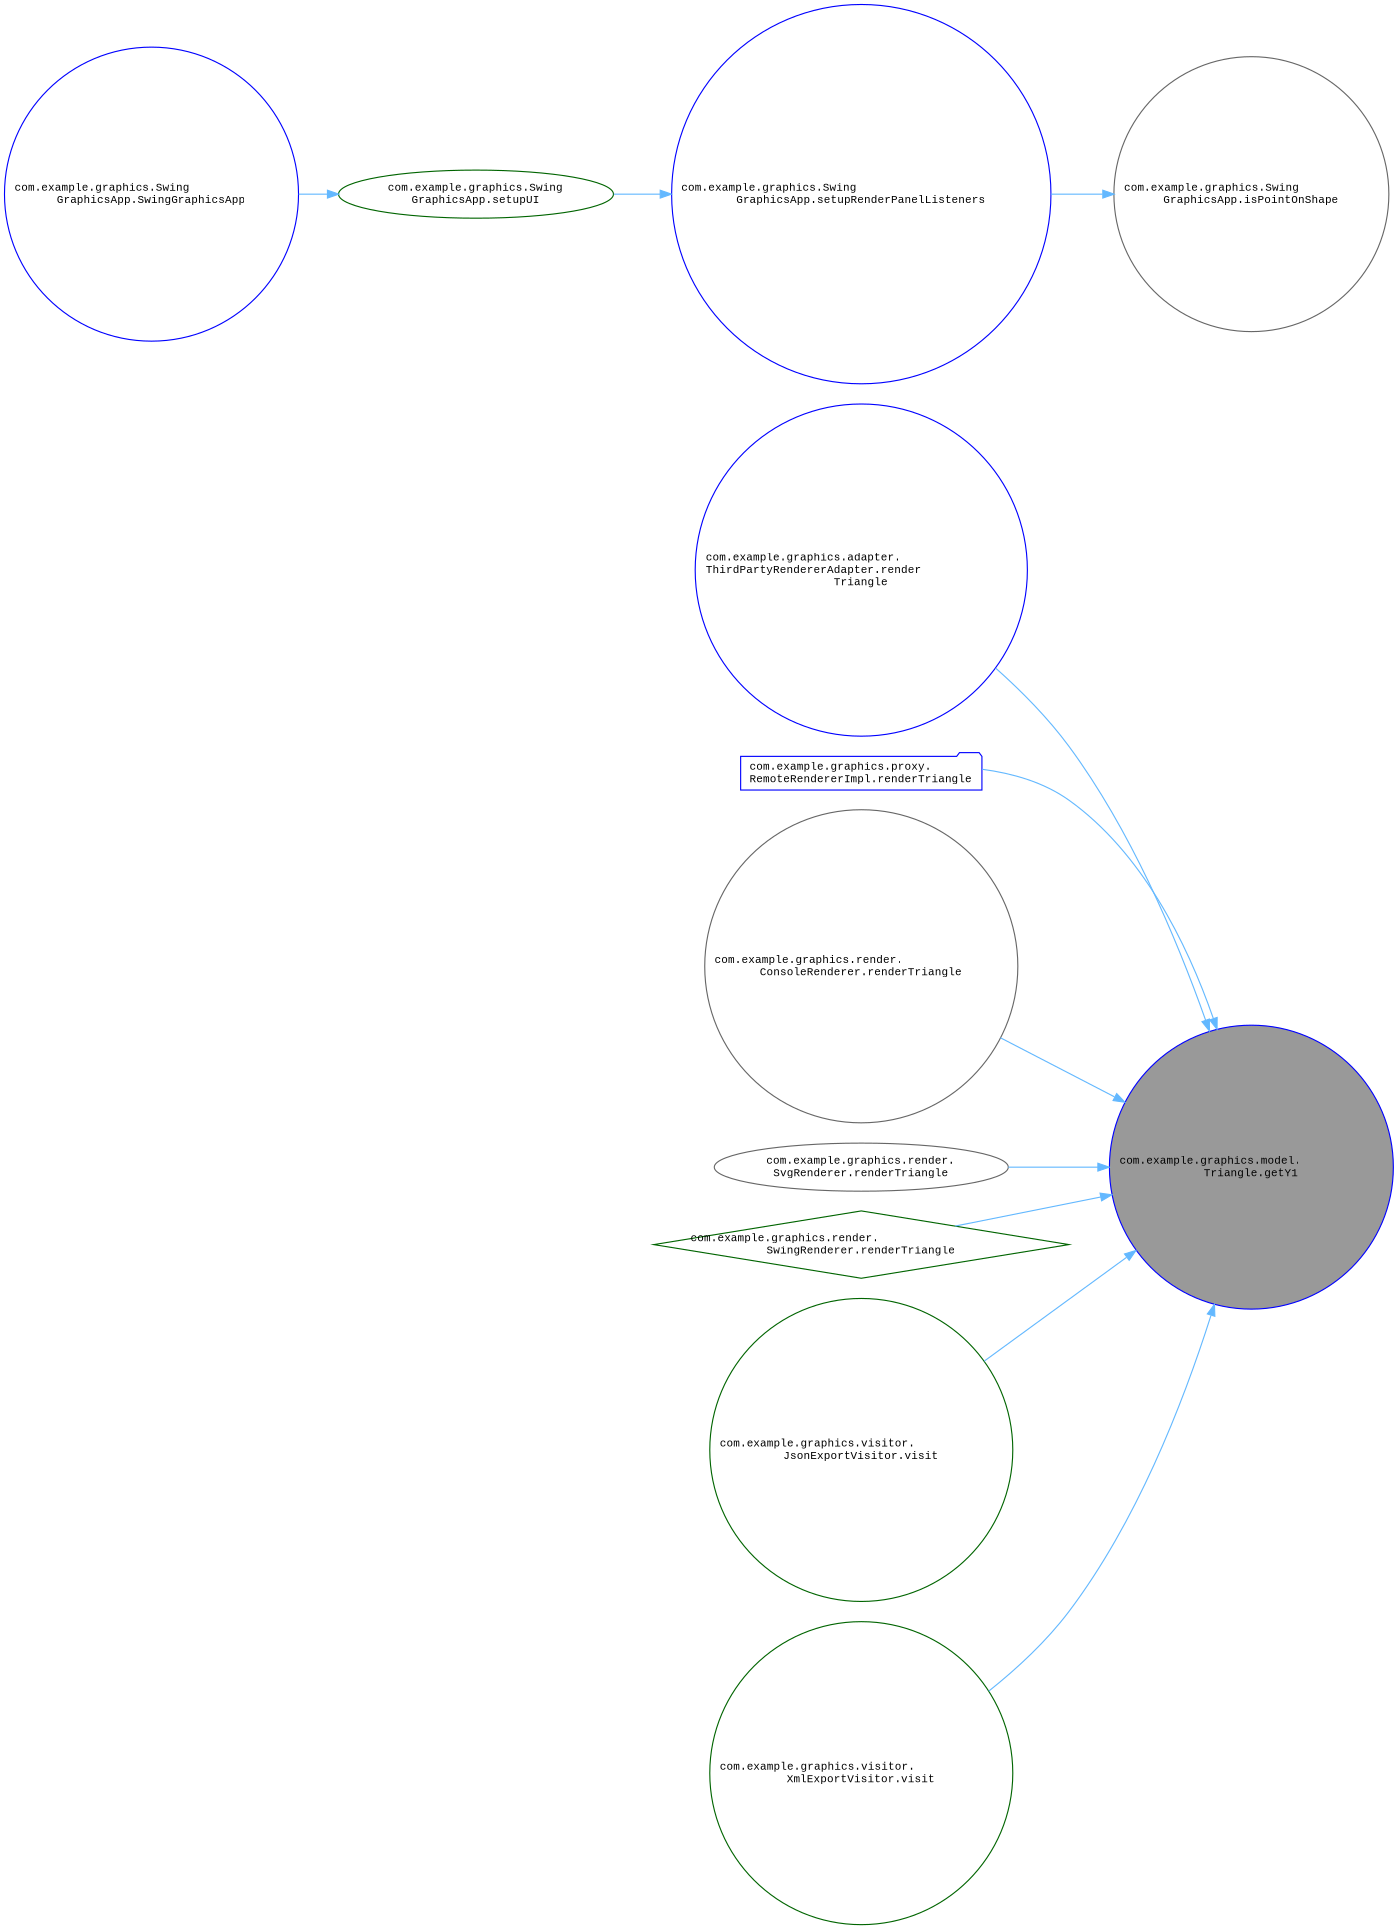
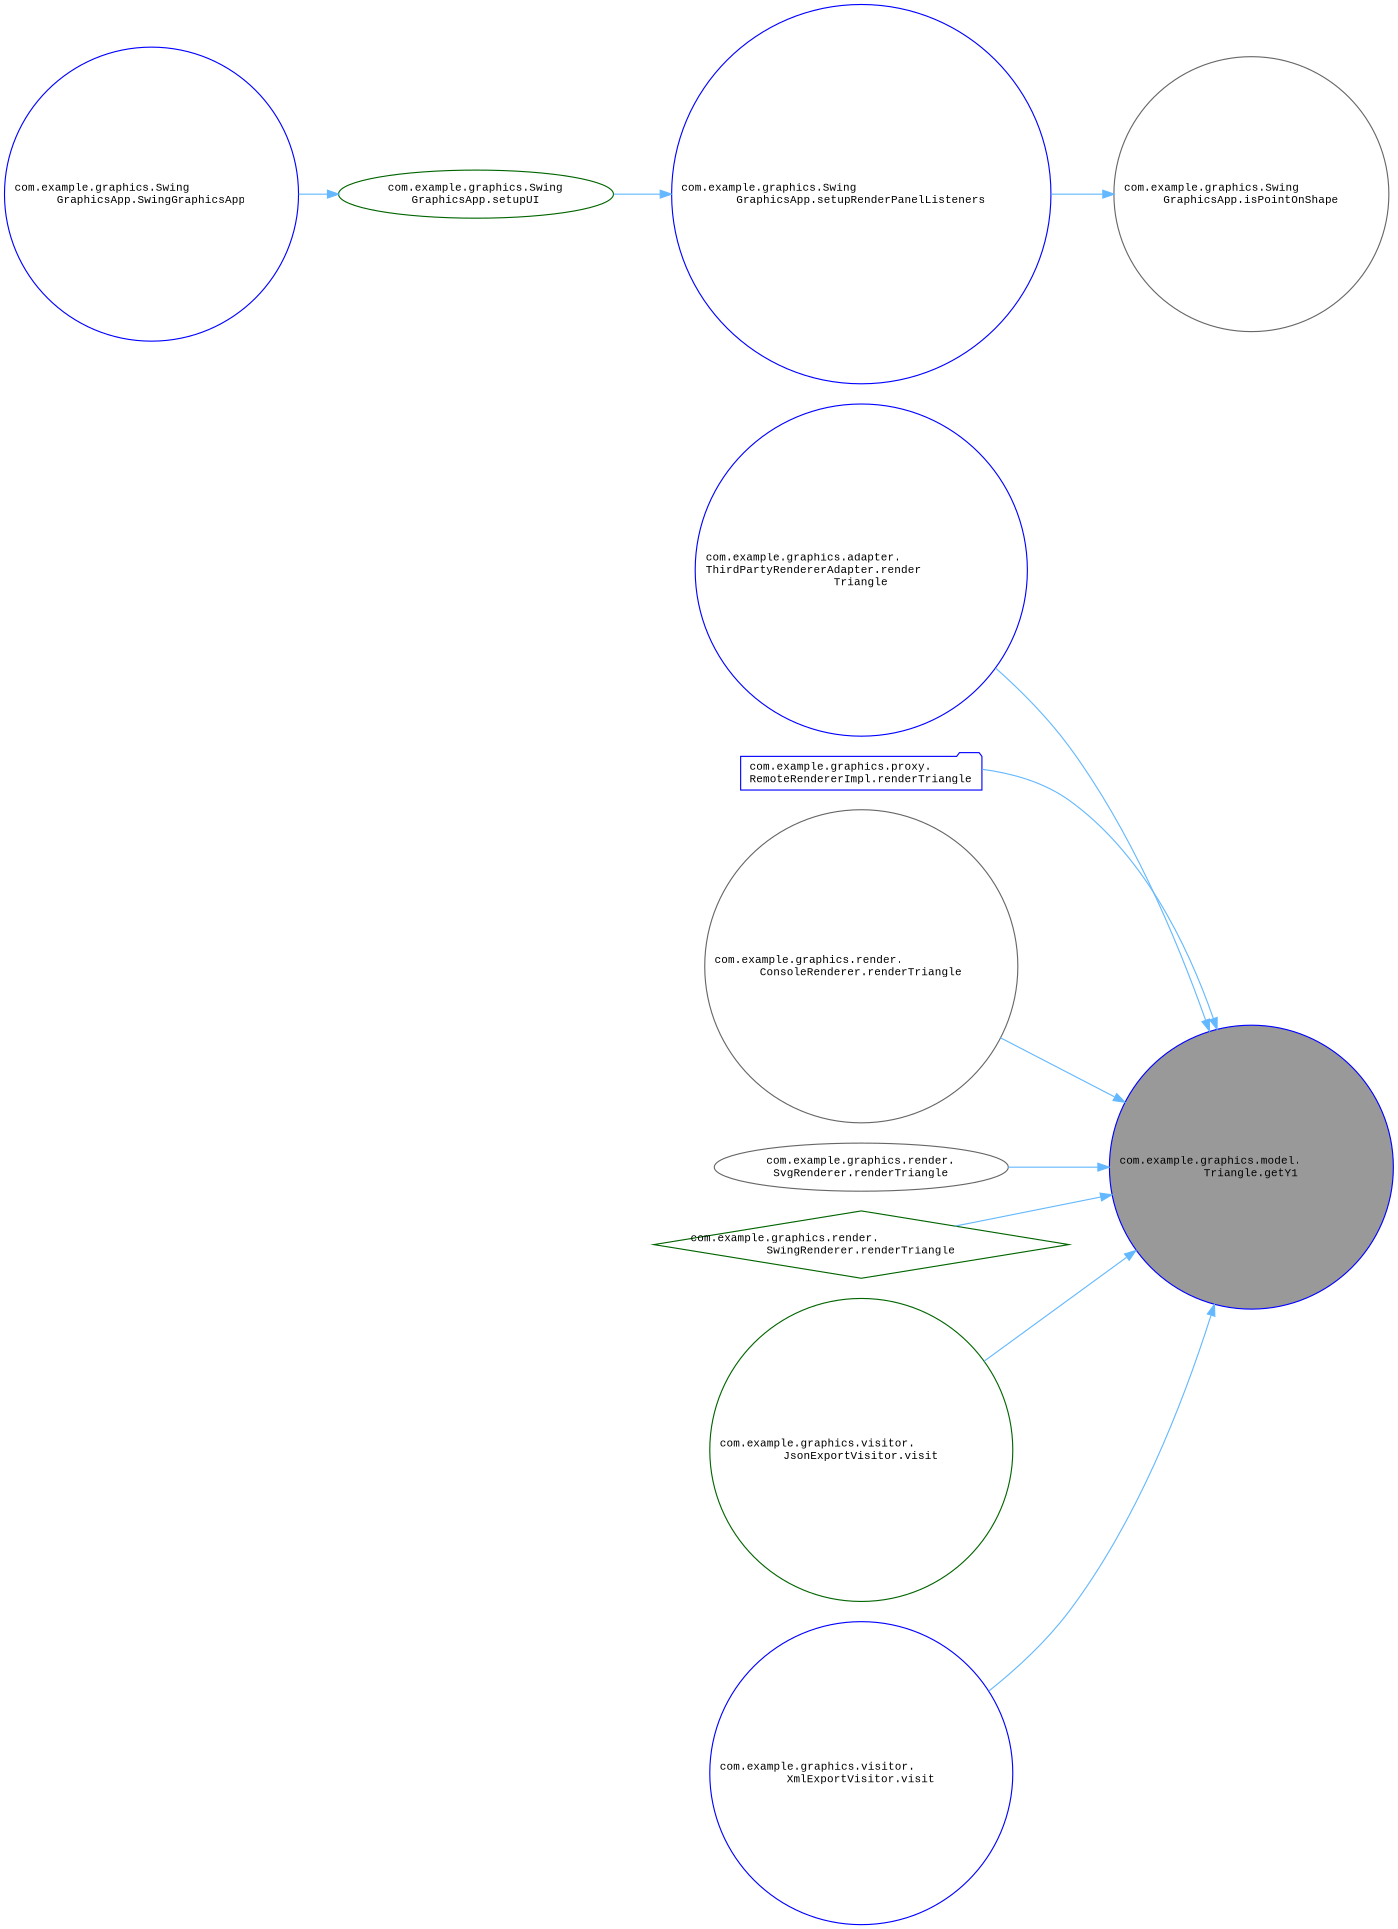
node "com.example.graphics.visitor. XmlExportVisitor.visit": color darkgreen -> blue
